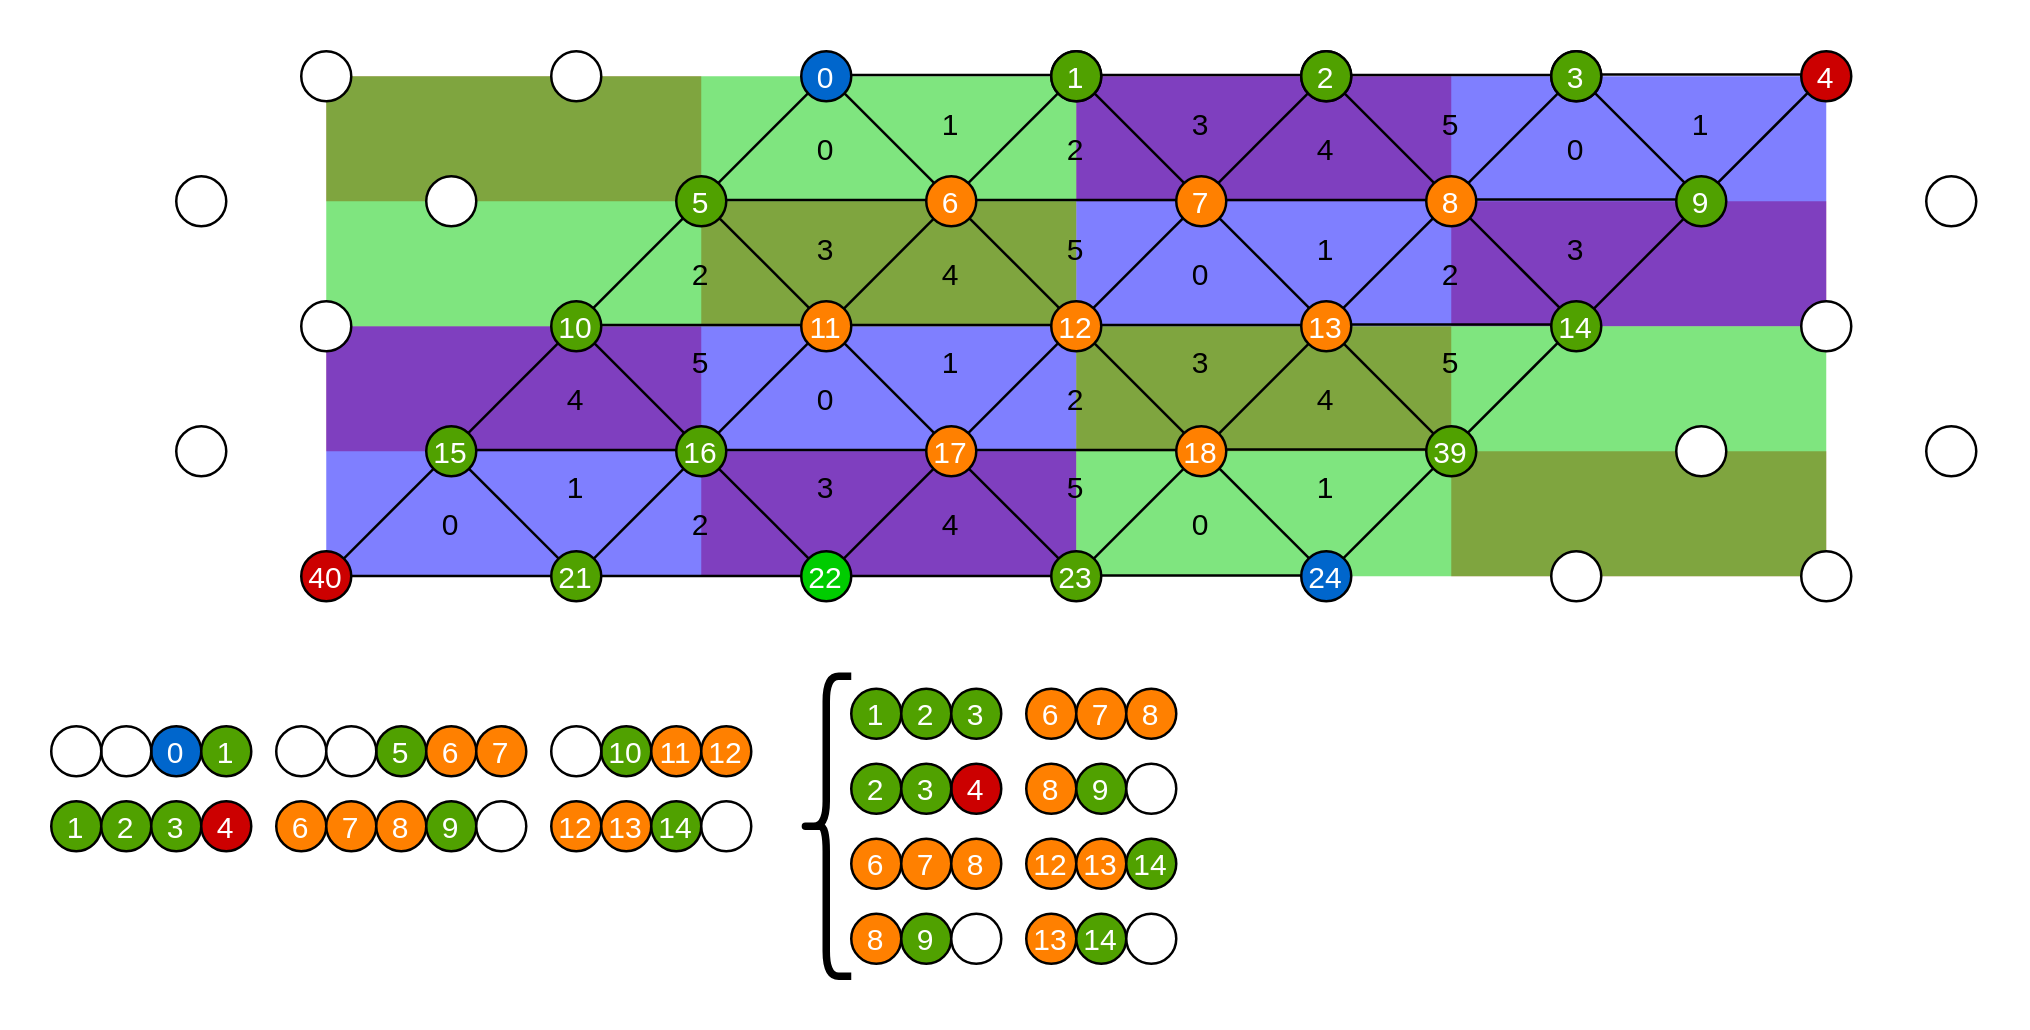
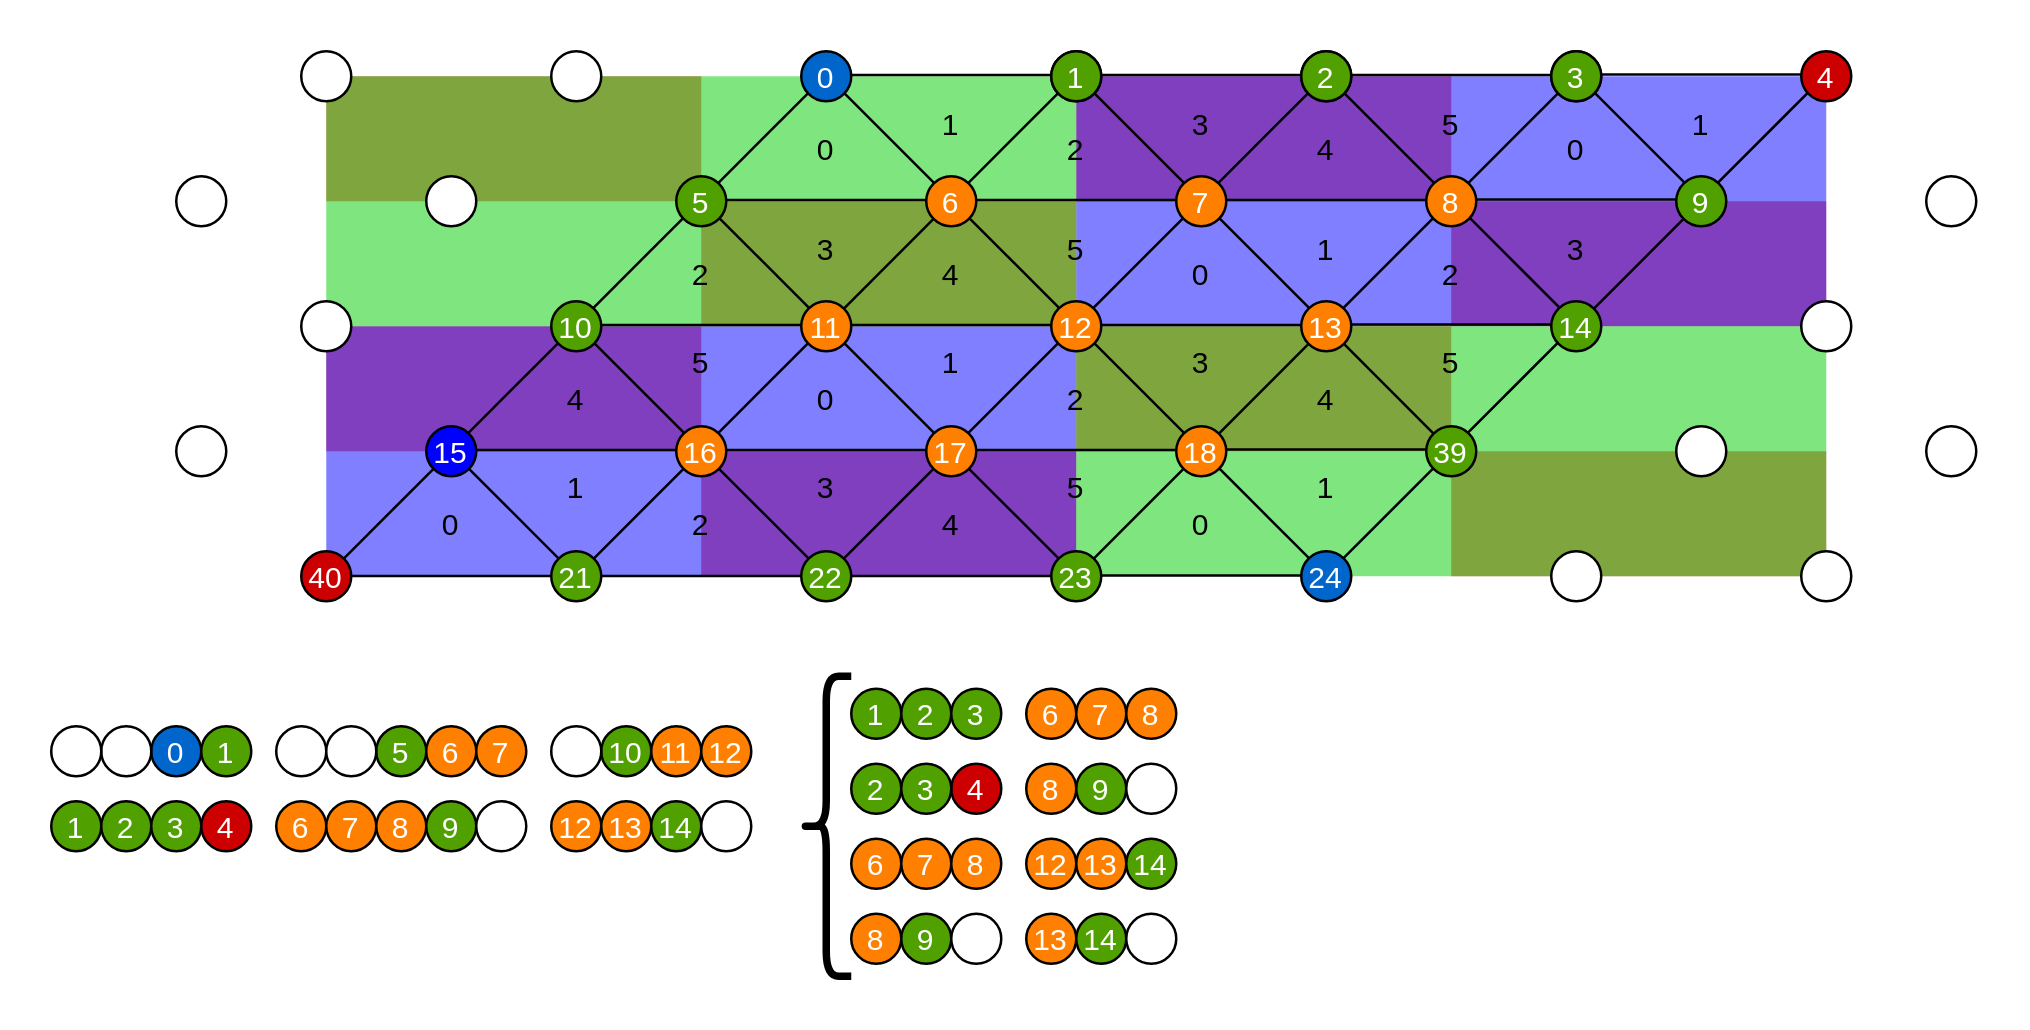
node "15": fillcolor #50a100 -> #0000ff
node "16": fillcolor #50a100 -> #ff8000
node "22": fillcolor #00cc00 -> #50a100
